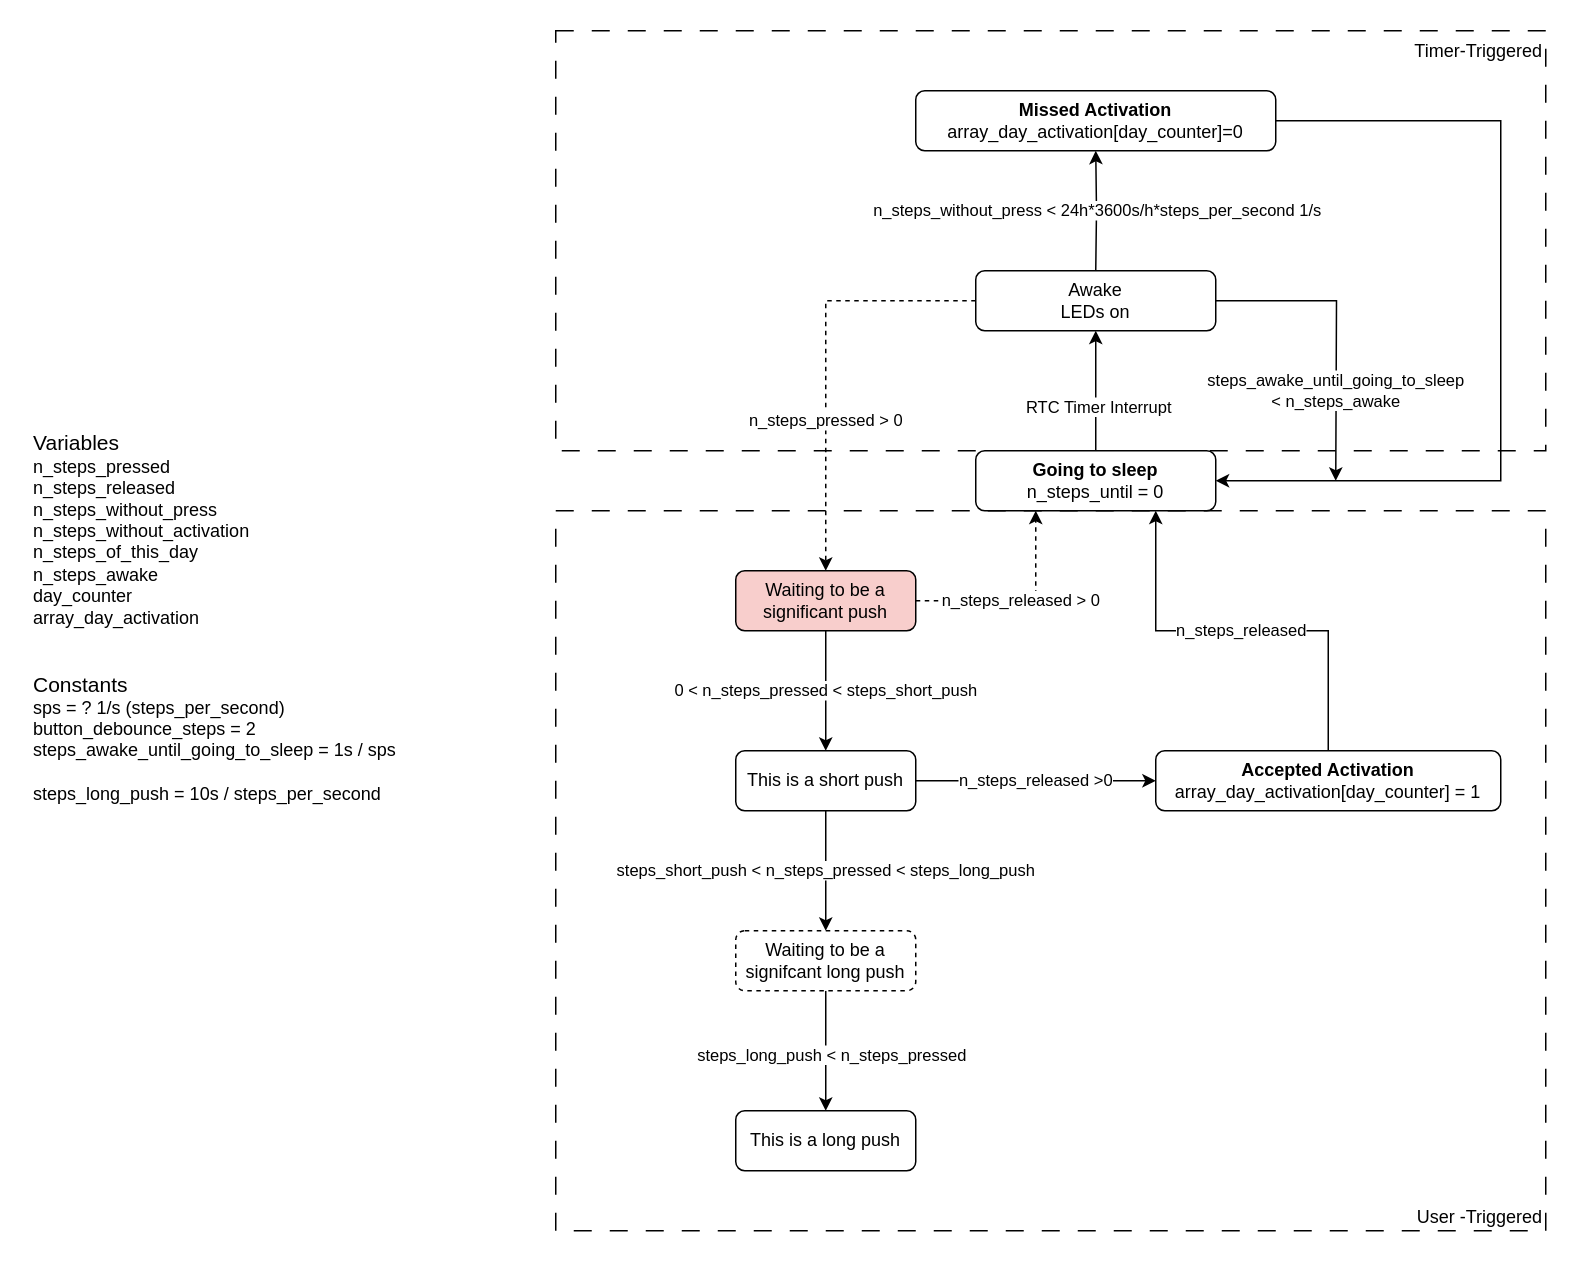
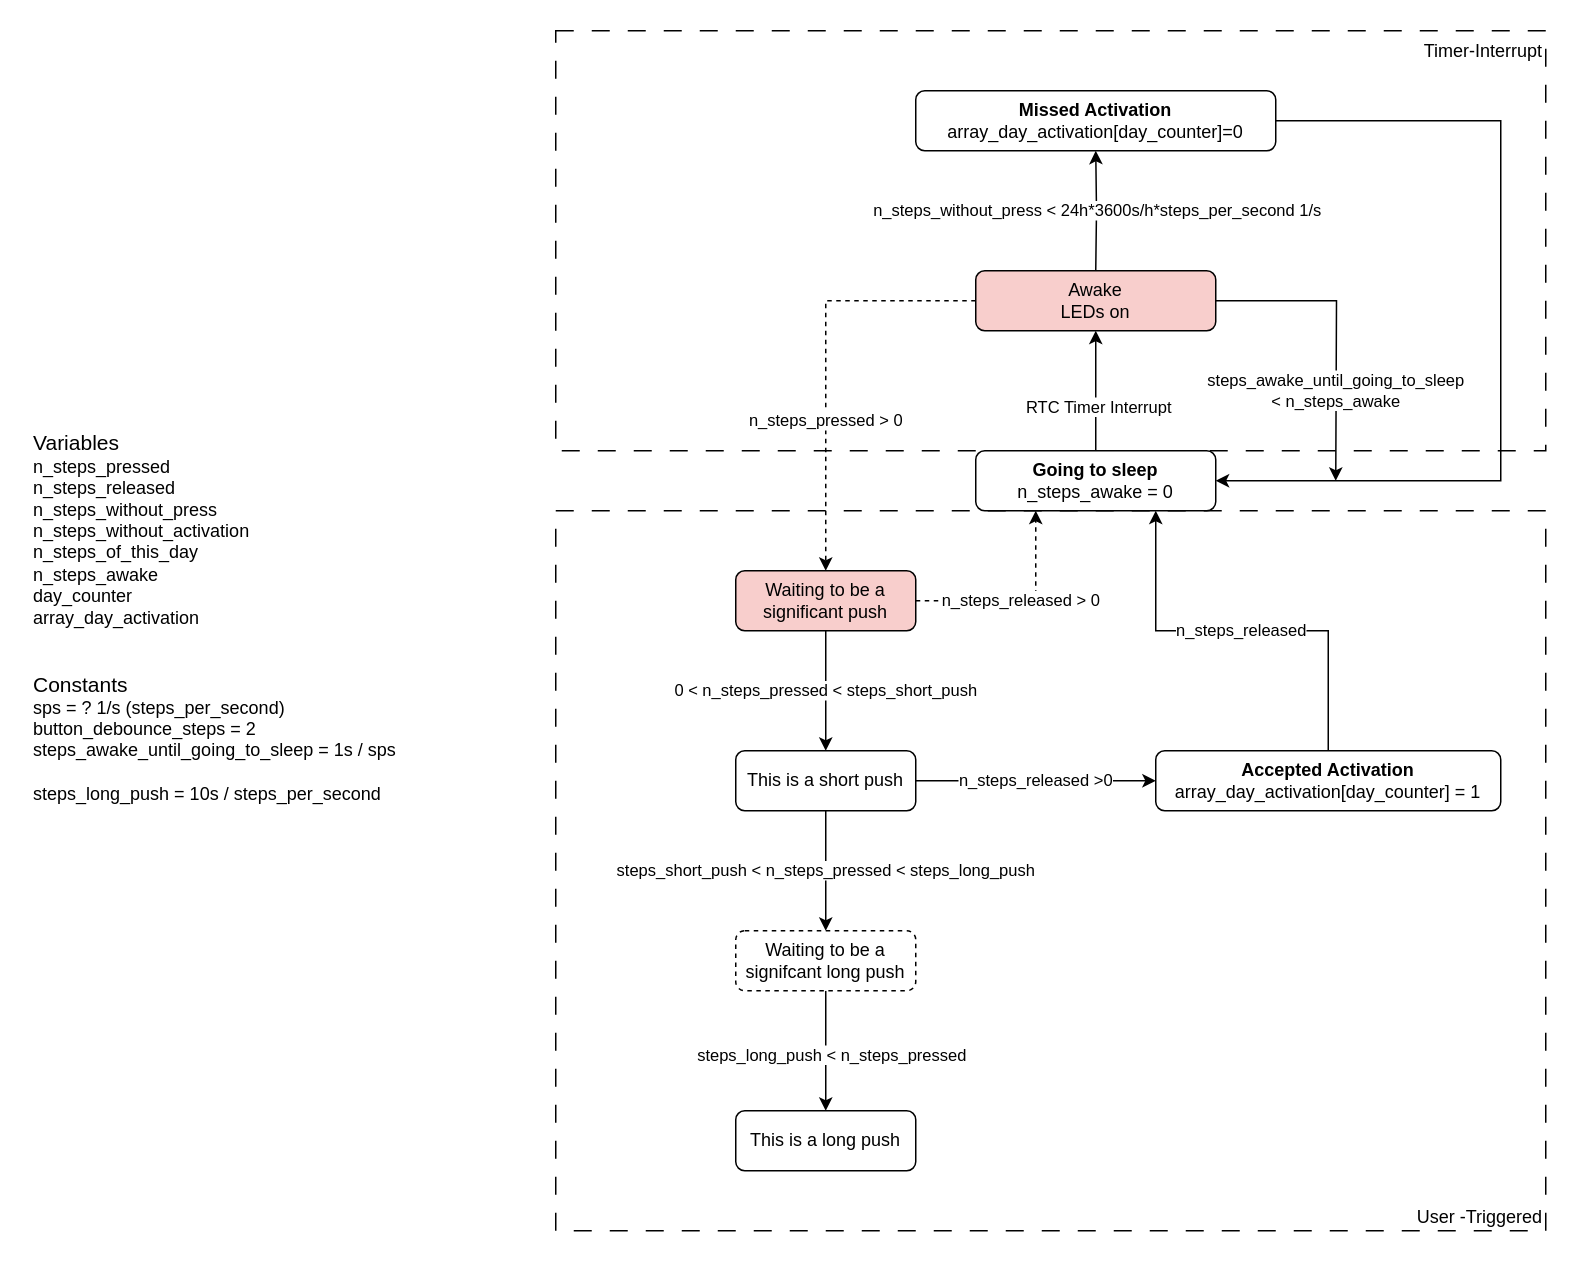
node "Timer-Triggered": label "Timer-Triggered" -> "Timer-Interrupt"
node "Awake LEDs on": fillcolor #ffffff -> #f8cecc
node "Going to sleep n_steps_until = 0": label "Going to sleep n_steps_until = 0" -> "Going to sleep n_steps_awake = 0"
